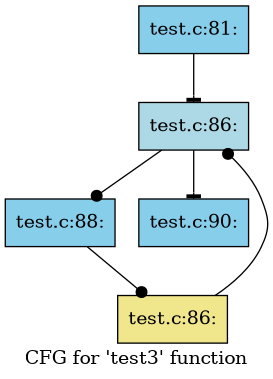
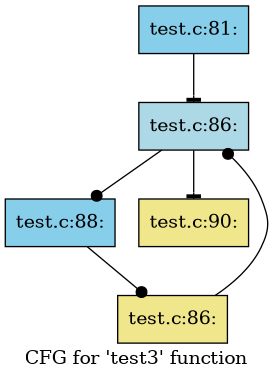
node "test.c:90:": fillcolor skyblue -> khaki
